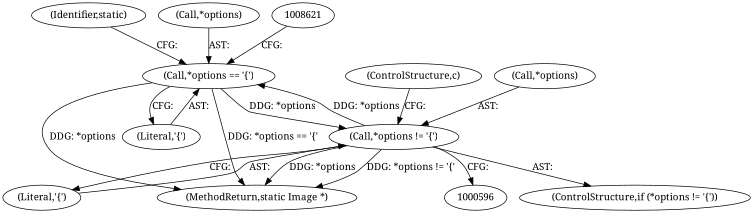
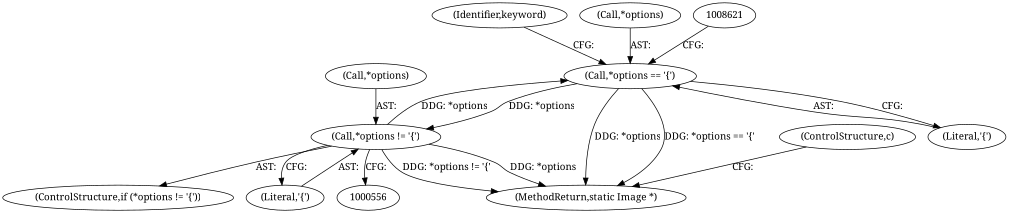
node "(Identifier,static)": label "(Identifier,static)" -> "(Identifier,keyword)"
edge "(ControlStructure,c)" -> "(Call,*options != '{')": now "(ControlStructure,c)" -> "(MethodReturn,static Image *)"
node "1000596": label "1000596" -> "1000556"
